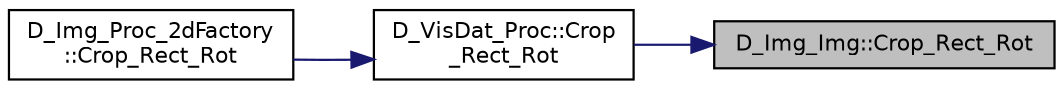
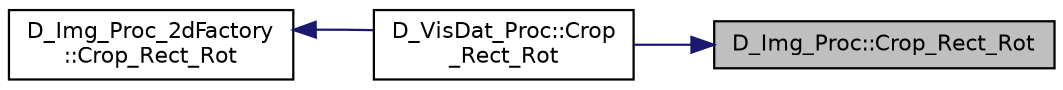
node "D_Img_Img::Crop_Rect_Rot": label "D_Img_Img::Crop_Rect_Rot" -> "D_Img_Proc::Crop_Rect_Rot"
edge "D_Img_Proc_2dFactory ::Crop_Rect_Rot" -> "D_VisDat_Proc::Crop _Rect_Rot": reversed
